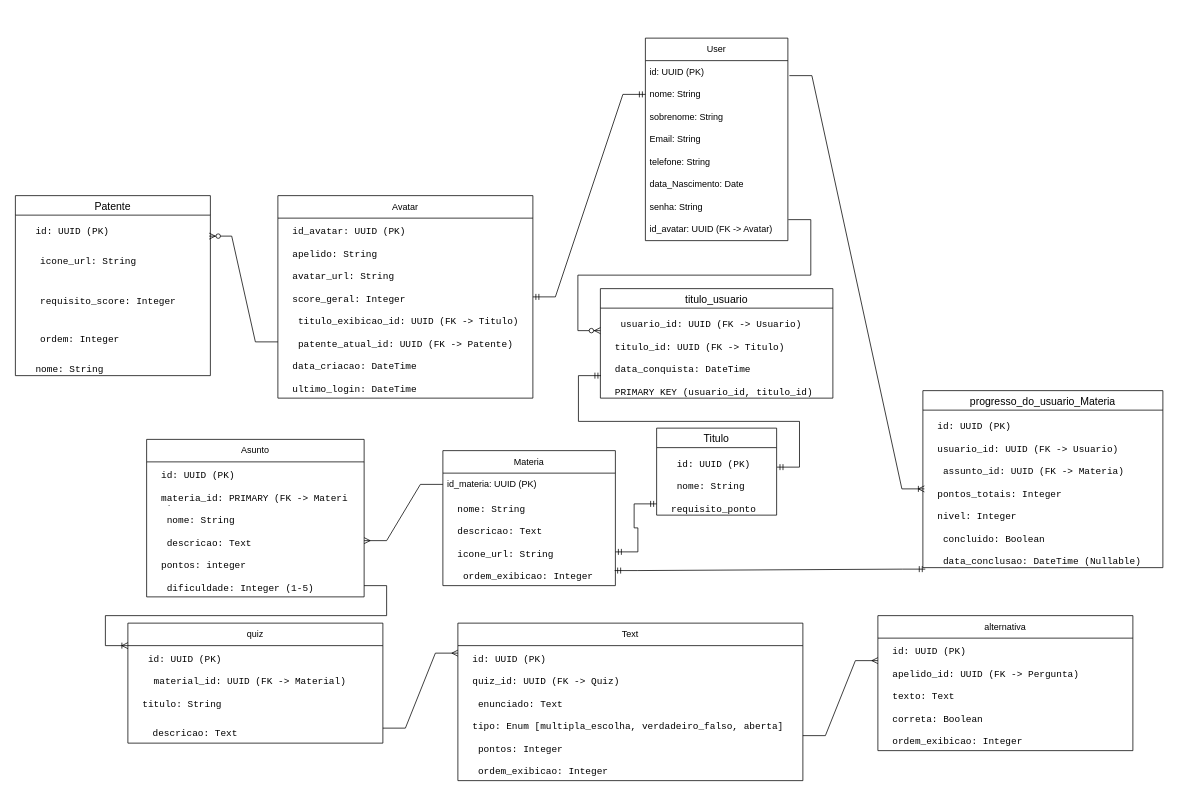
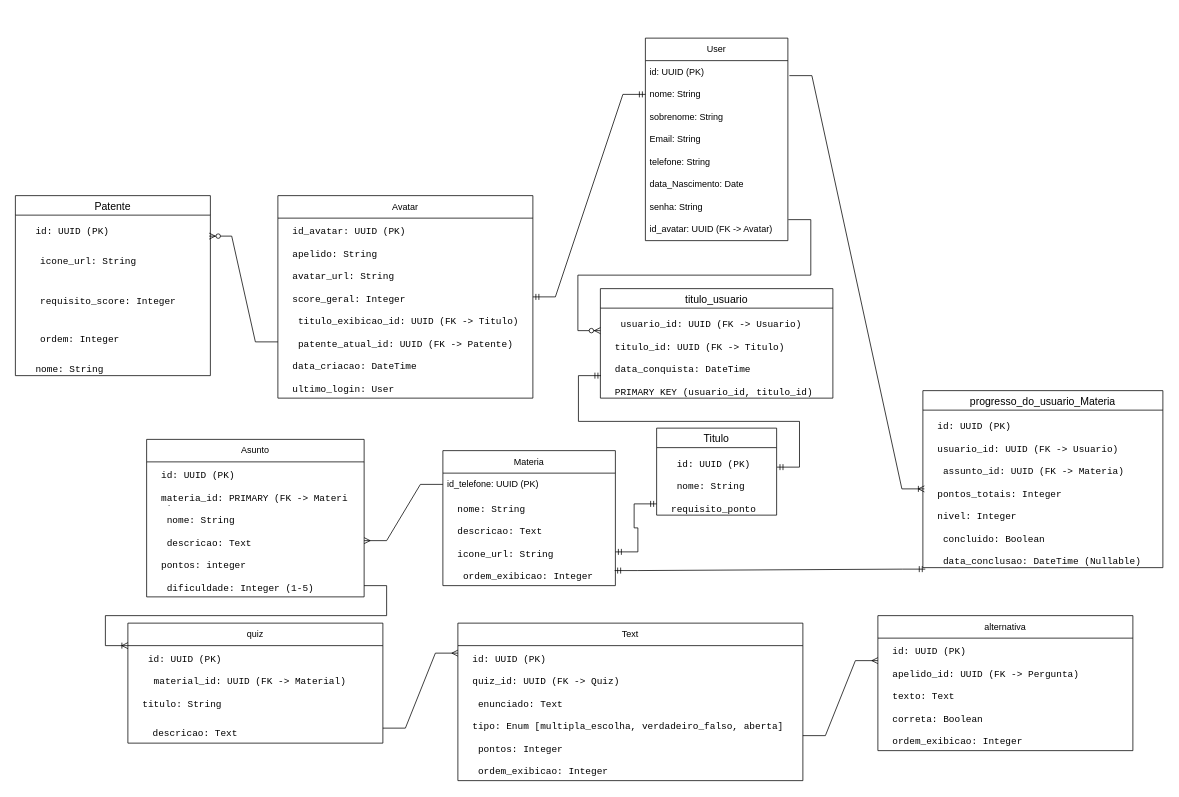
node "ultimo_login: DateTime": label "ultimo_login: DateTime" -> "ultimo_login: User"
node "id_materia: UUID (PK)": label "id_materia: UUID (PK)" -> "id_telefone: UUID (PK)"
